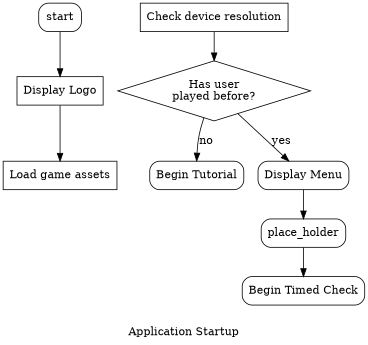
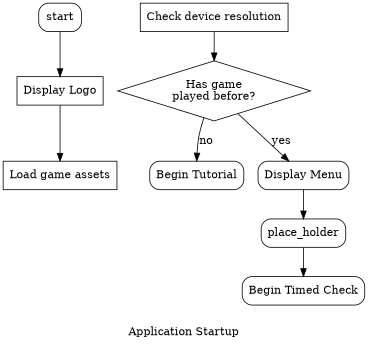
node "Has user played before?": label "Has user played before?" -> "Has game played before?"
